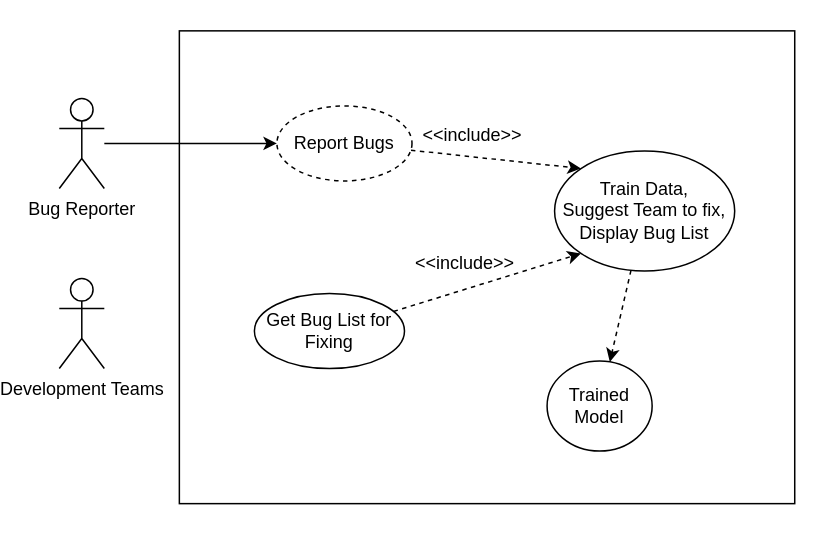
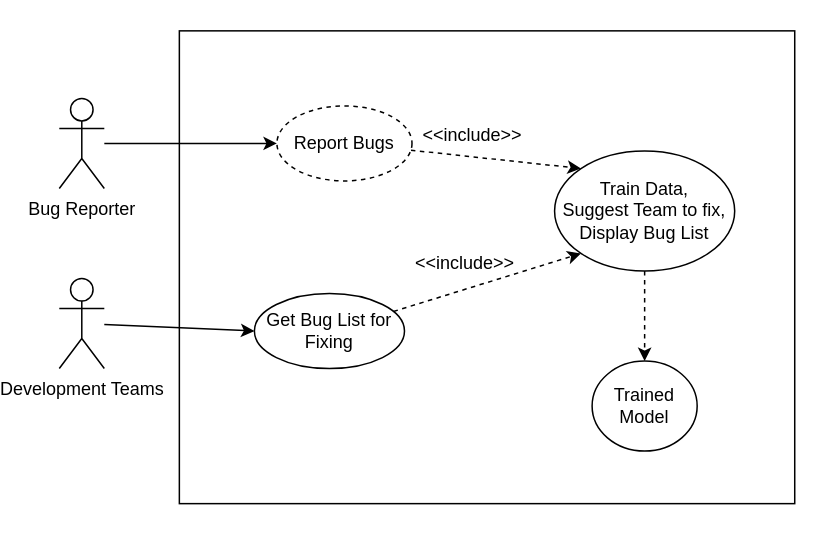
edge "Development Teams" -> "Get Bug List for Fixing": added
node "Trained Model": moved (599, 406) -> (644, 406)
